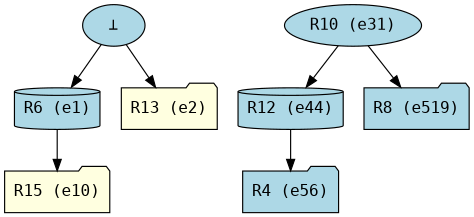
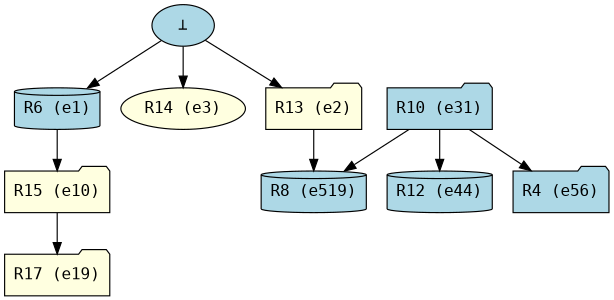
node "R10 (e31)": shape ellipse -> folder
node "R14 (e3)": added
node "R8 (e519)": shape folder -> cylinder
edge "R12 (e44)" -> "R4 (e56)": now "R10 (e31)" -> "R4 (e56)"
edge "R13 (e2)" -> "R8 (e519)": added
node "R17 (e19)": added
